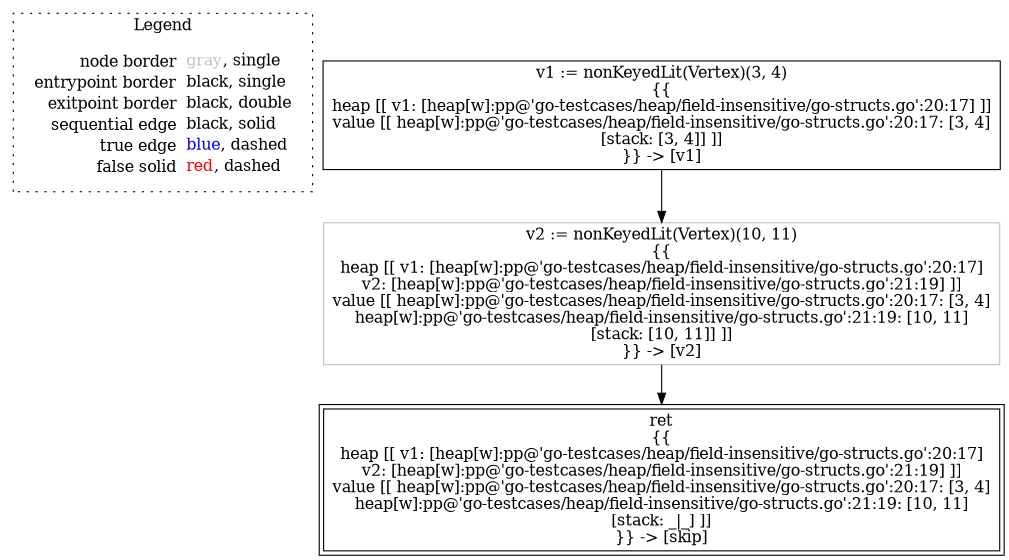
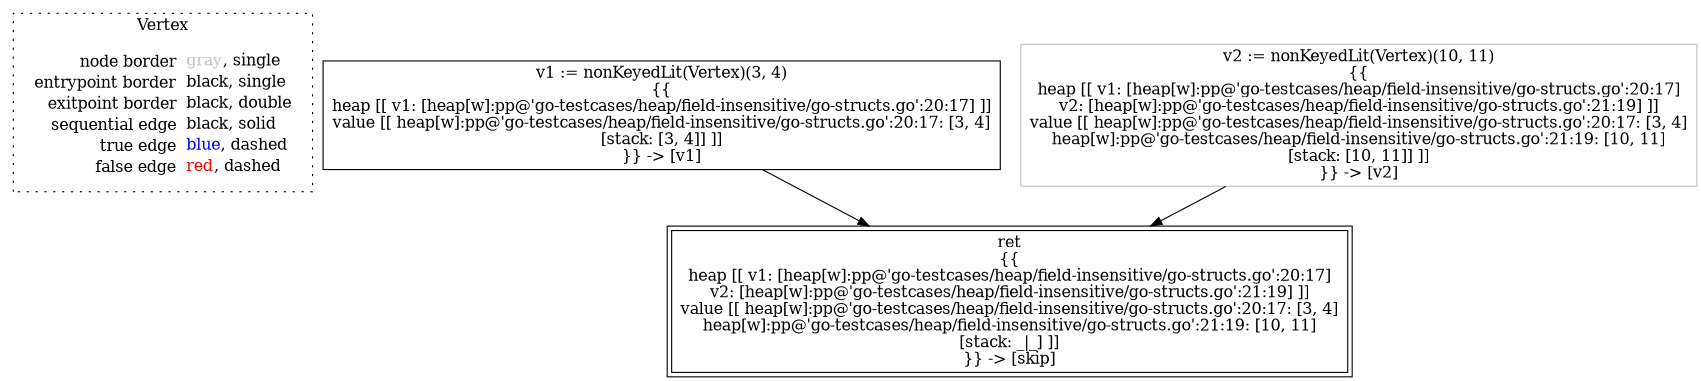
cluster "Legend": label "Legend" -> "Vertex"
node "node border": text "false solid" -> "false edge"
edge "v1 := nonKeyedLit(Vertex)(3, 4)" -> "v2 := nonKeyedLit(Vertex)(10, 11)": now "v1 := nonKeyedLit(Vertex)(3, 4)" -> "ret"
